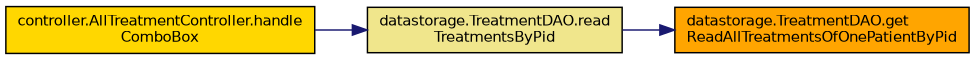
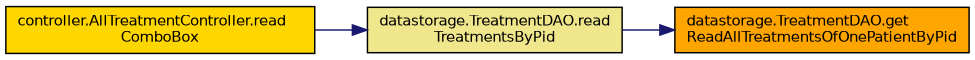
node "controller.AllTreatmentController.handle ComboBox": label "controller.AllTreatmentController.handle ComboBox" -> "controller.AllTreatmentController.read ComboBox"
